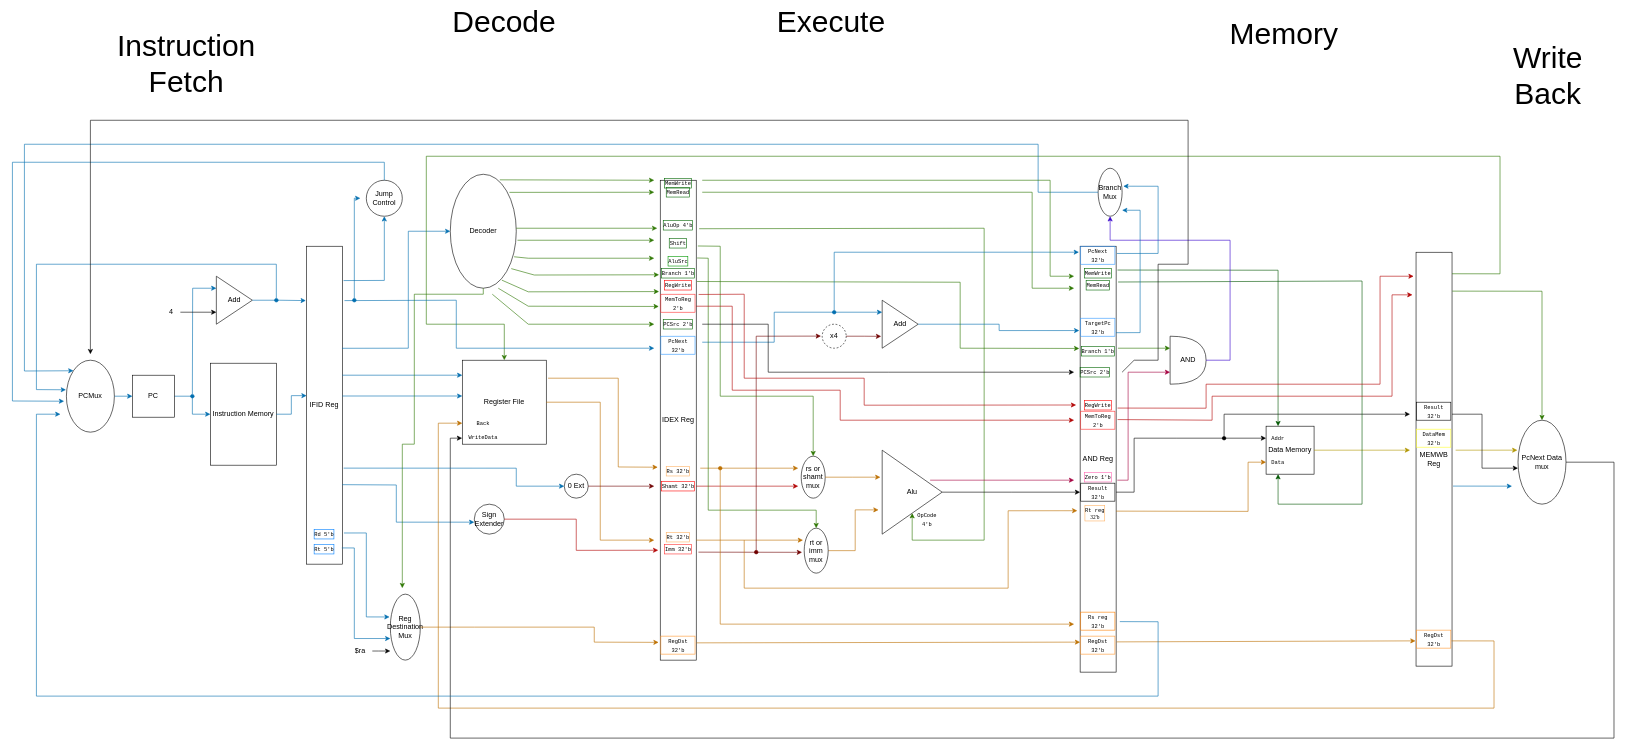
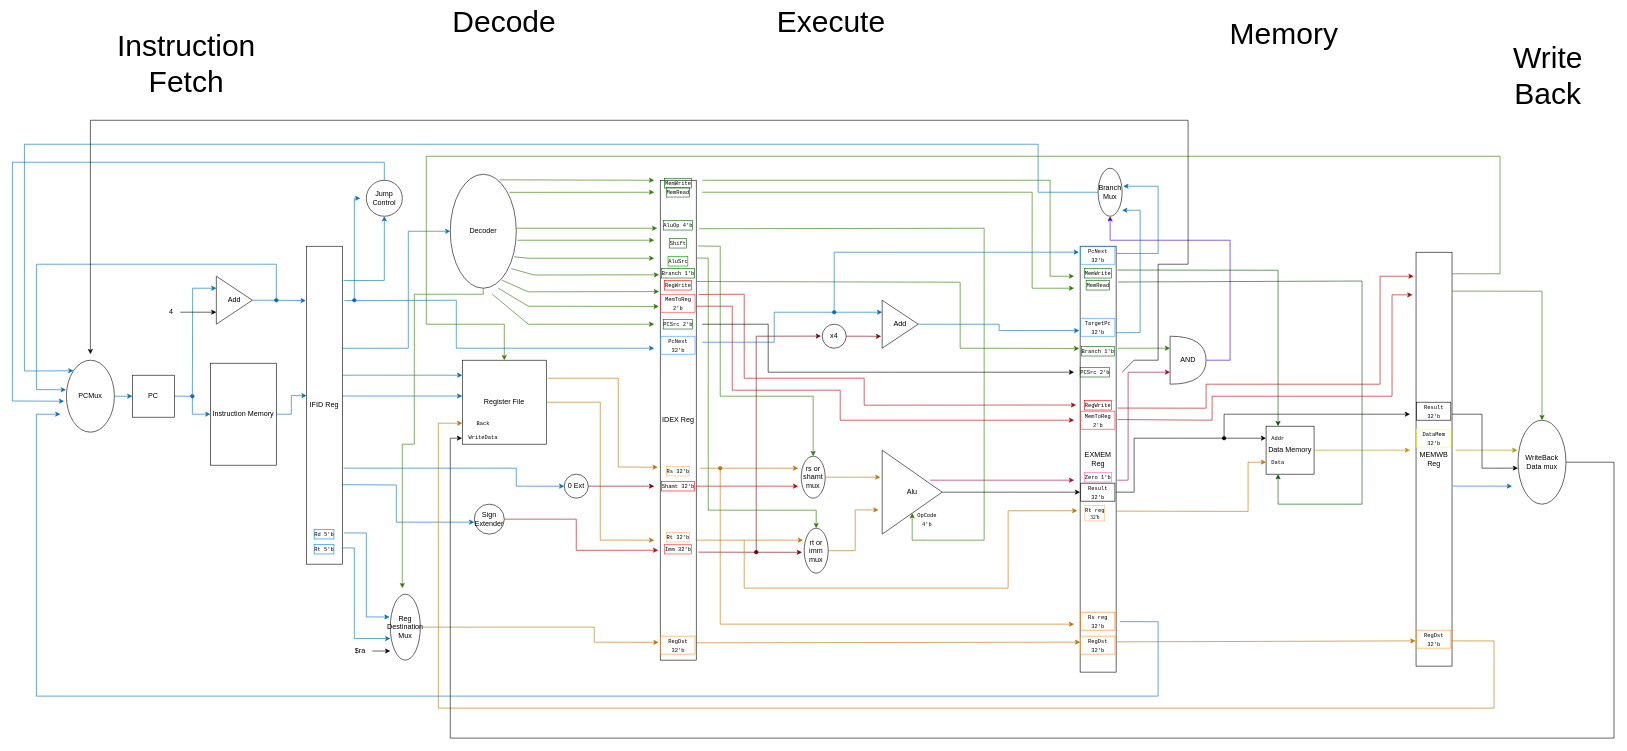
node "x4": style dashed -> solid
node "AND Reg": label "AND Reg" -> "EXMEM Reg"
node "PcNext Data mux": label "PcNext Data mux" -> "WriteBack Data mux"
